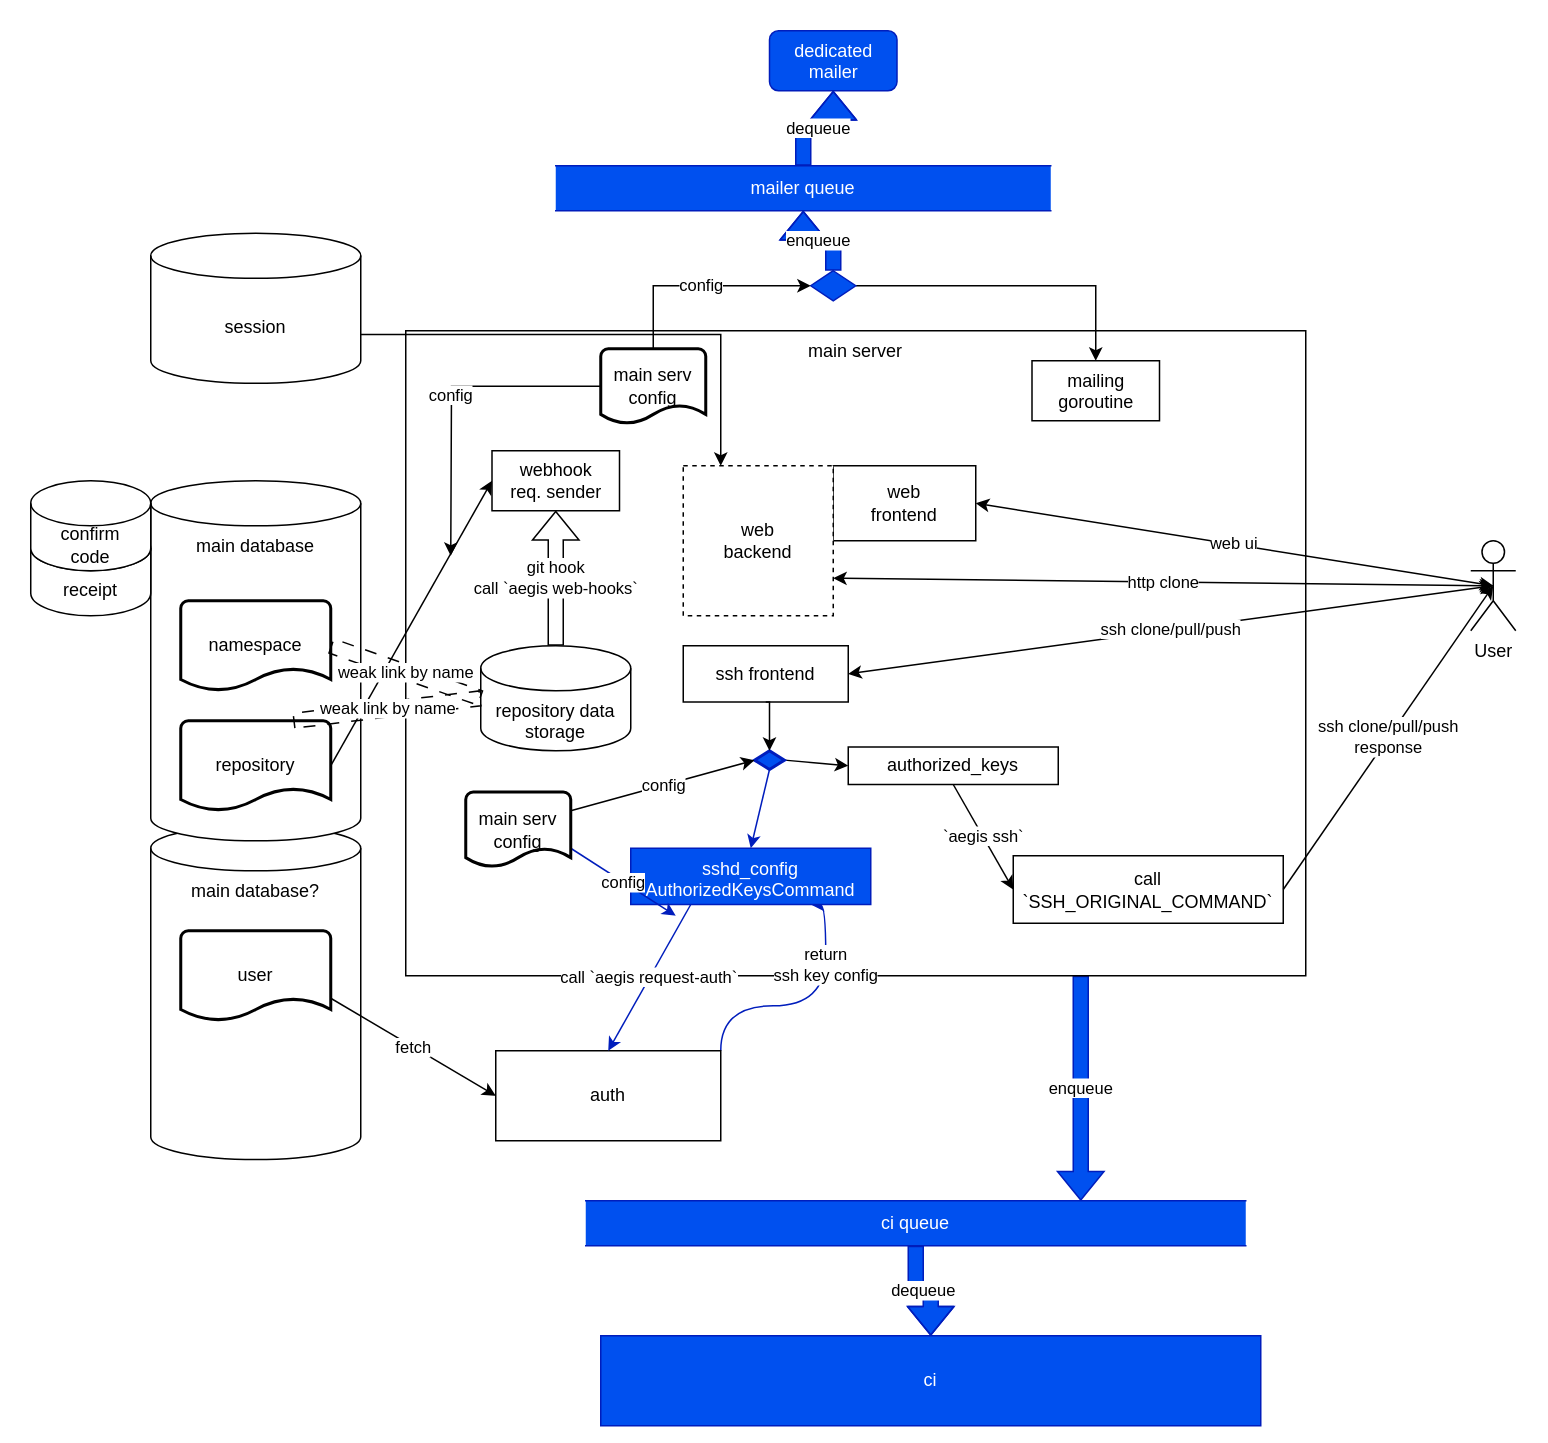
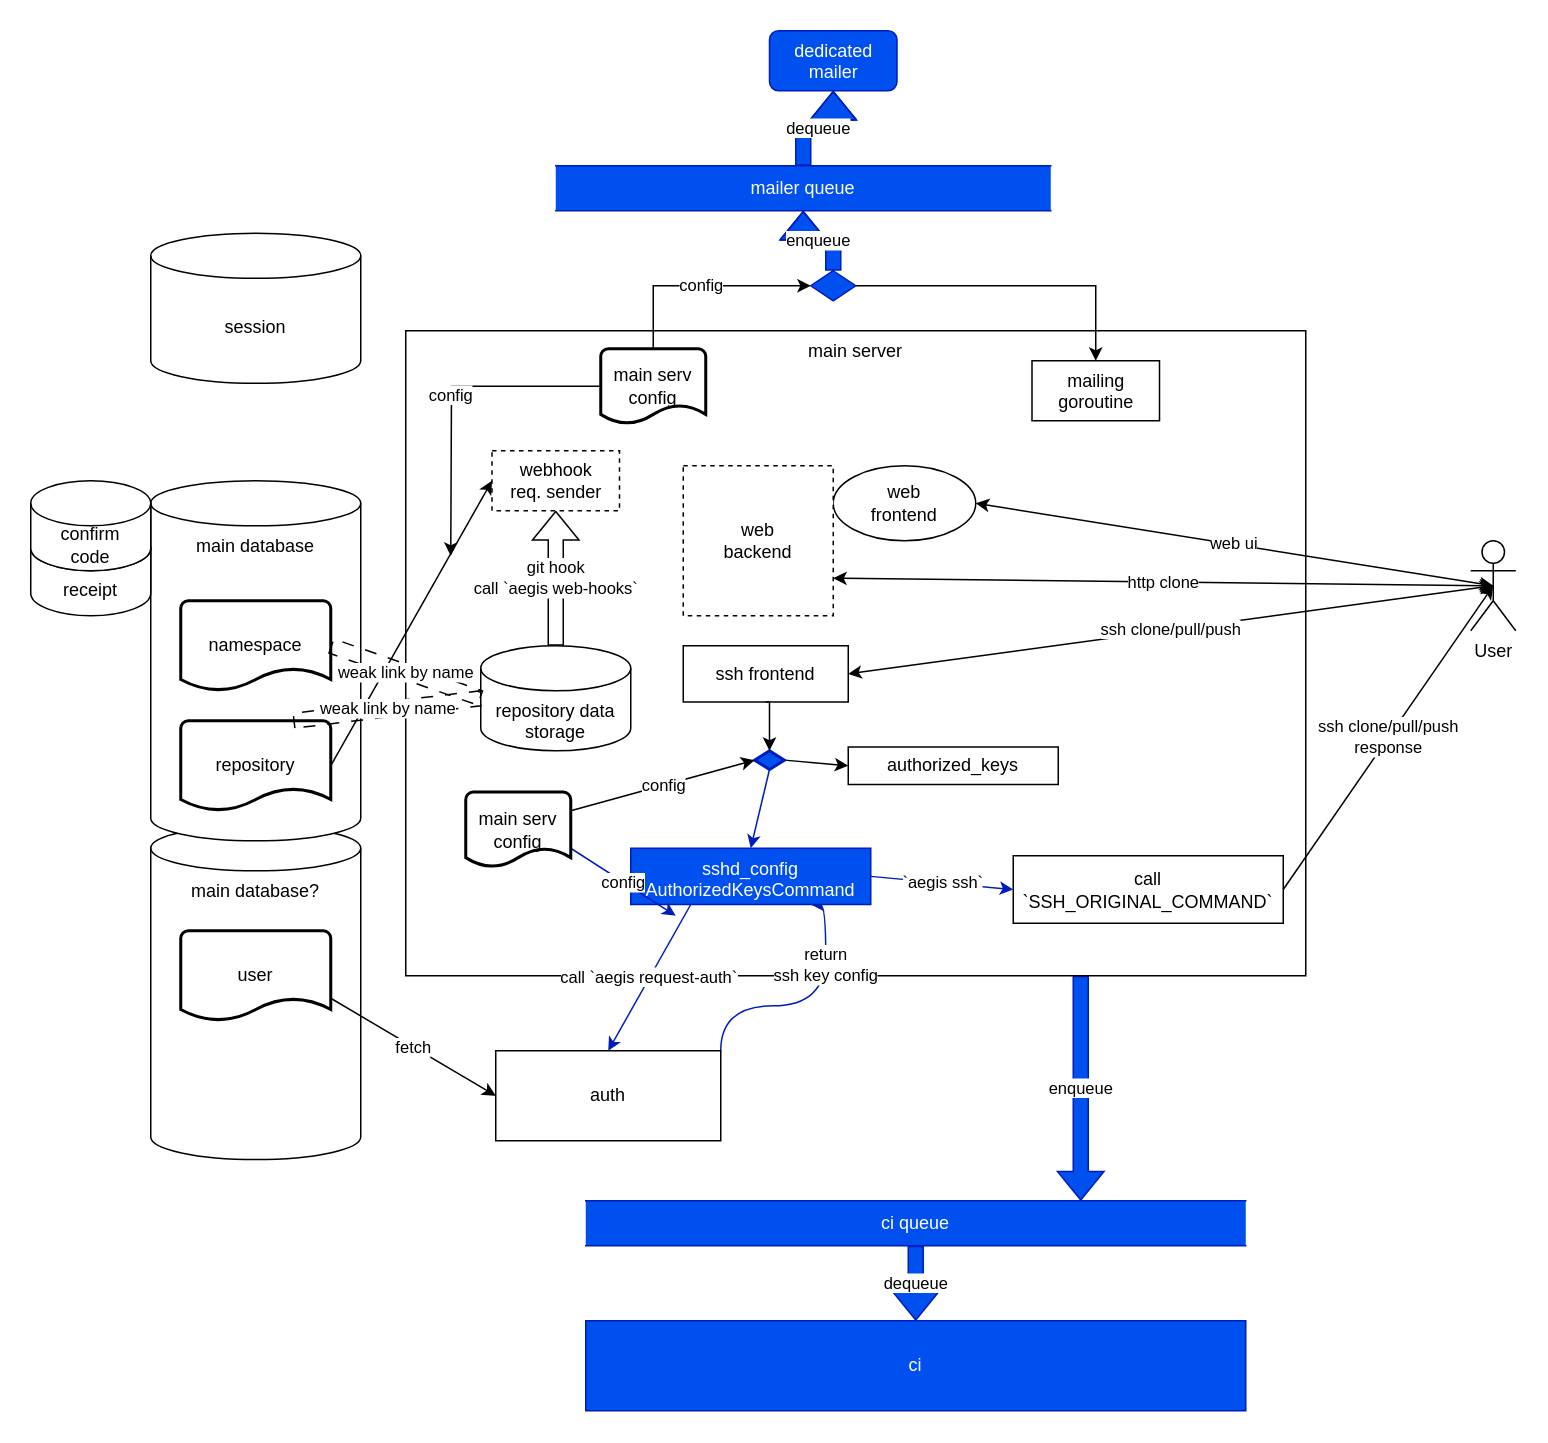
edge "session" -> "web backend": removed
node "webhook req. sender": style solid -> dashed
node "web frontend": shape rectangle -> ellipse
edge "authorized_keys" -> "call `SSH_ORIGINAL_COMMAND`": removed, label "`aegis ssh`"
edge "sshd_config AuthorizedKeysCommand" -> "call `SSH_ORIGINAL_COMMAND`": added, label "`aegis ssh`"
node "ci": moved (931, 1381) -> (916, 1366)
